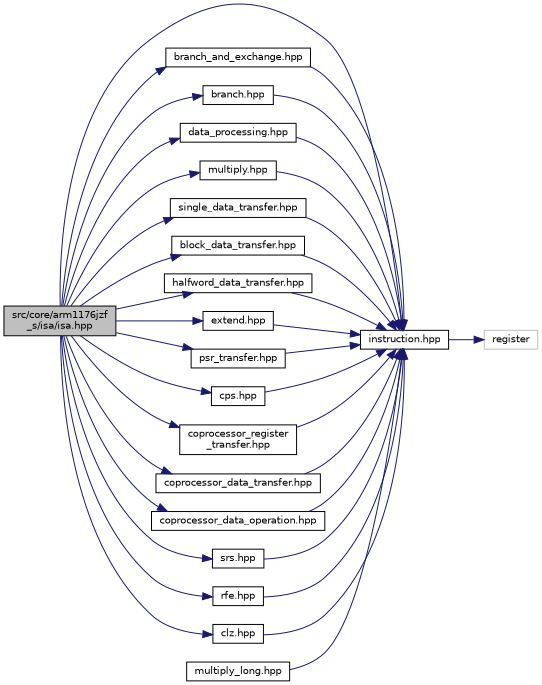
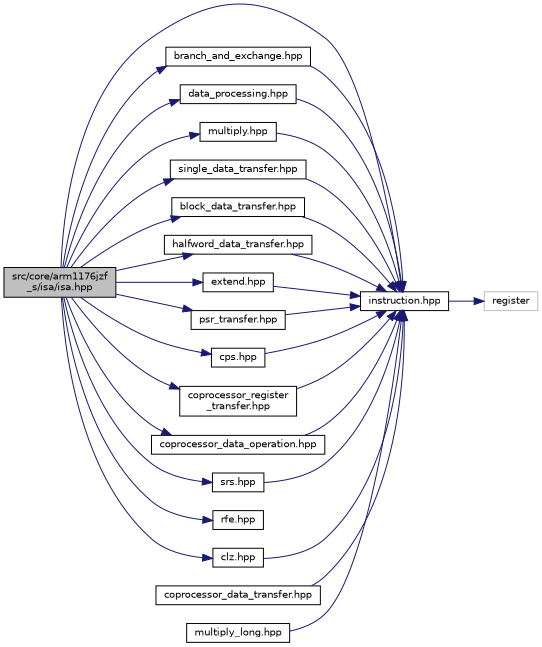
node "branch.hpp": removed
edge "src/core/arm1176jzf _s/isa/isa.hpp" -> "coprocessor_data_transfer.hpp": removed
edge "rfe.hpp" -> "instruction.hpp": removed
